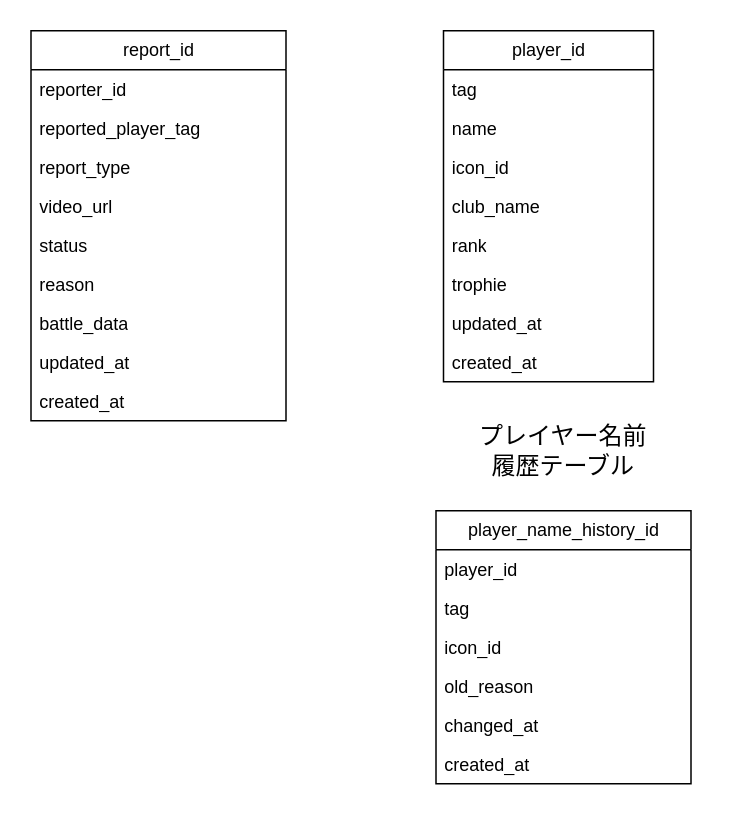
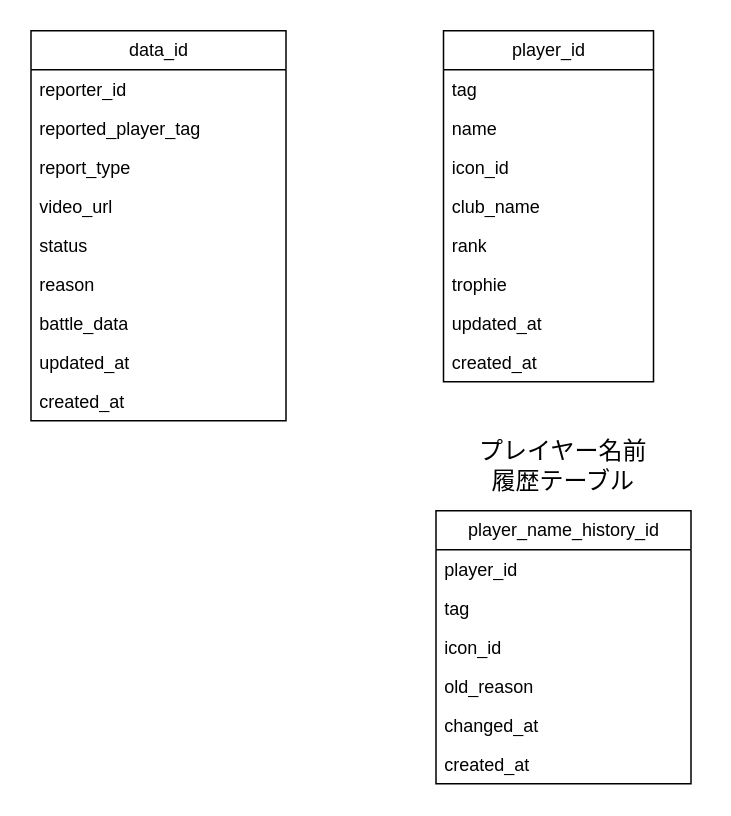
node "report_id": label "report_id" -> "data_id"
node "プレイヤー名前 履歴テーブル": moved (563, 451) -> (563, 466)
